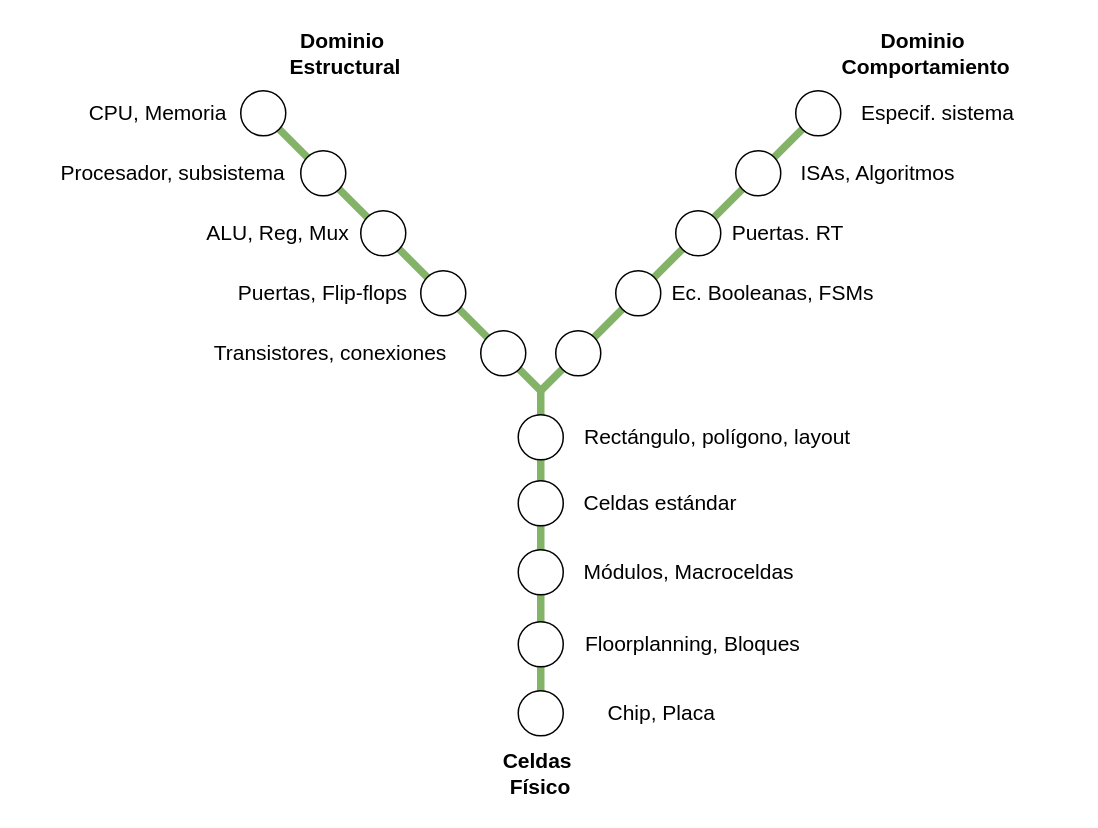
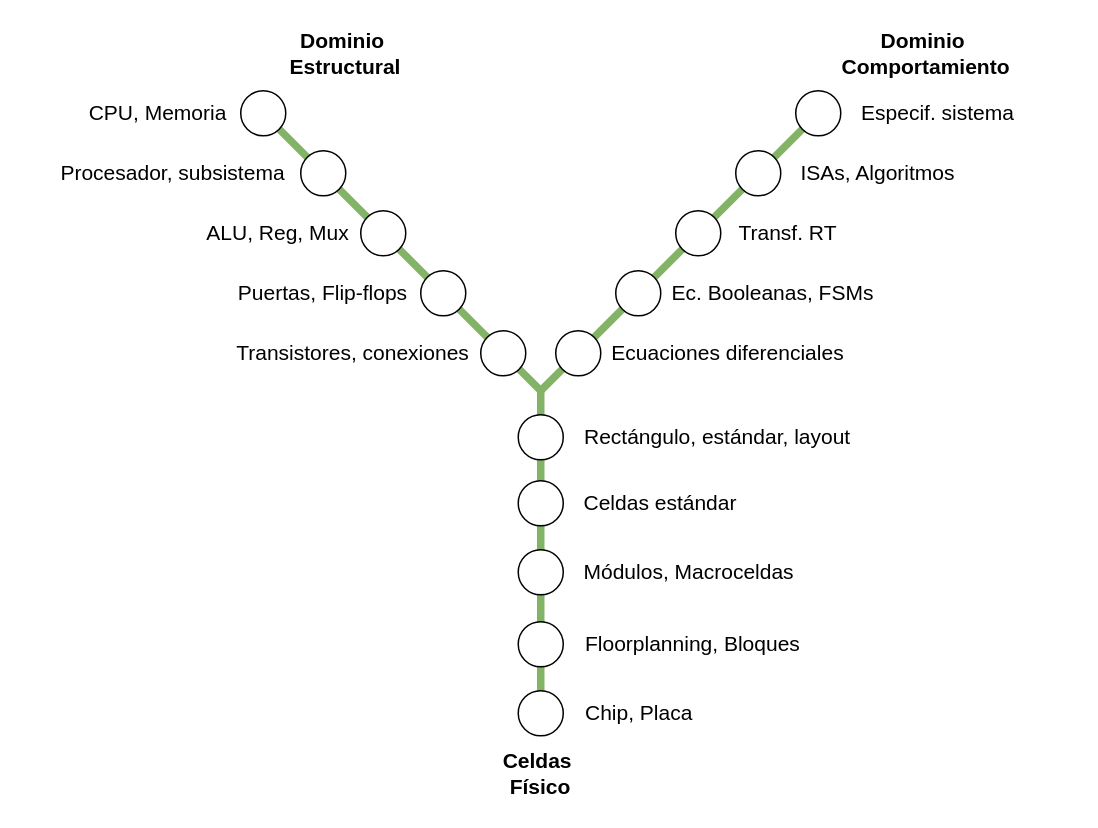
node "Puertas. RT": label "Puertas. RT" -> "Transf. RT"
node "Transistores, conexiones": moved (331, 353) -> (353, 353)
node "Ecuaciones diferenciales": added
node "Rectángulo, polígono, layout": label "Rectángulo, polígono, layout" -> "Rectángulo, estándar, layout"
node "Chip, Placa": moved (680, 713) -> (658, 713)
